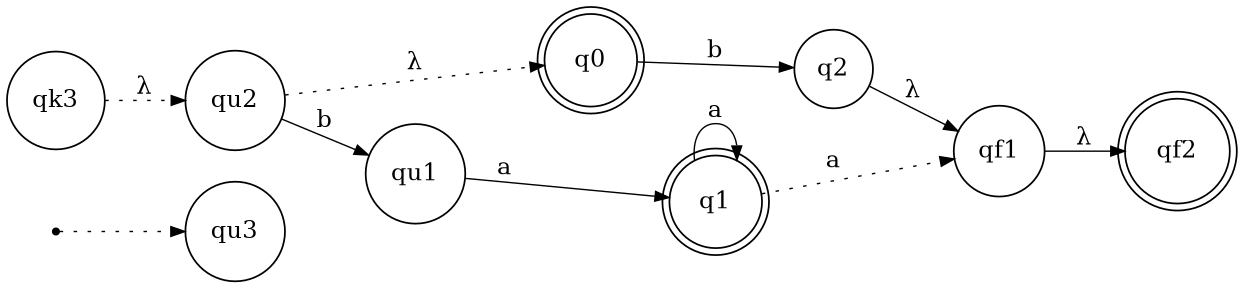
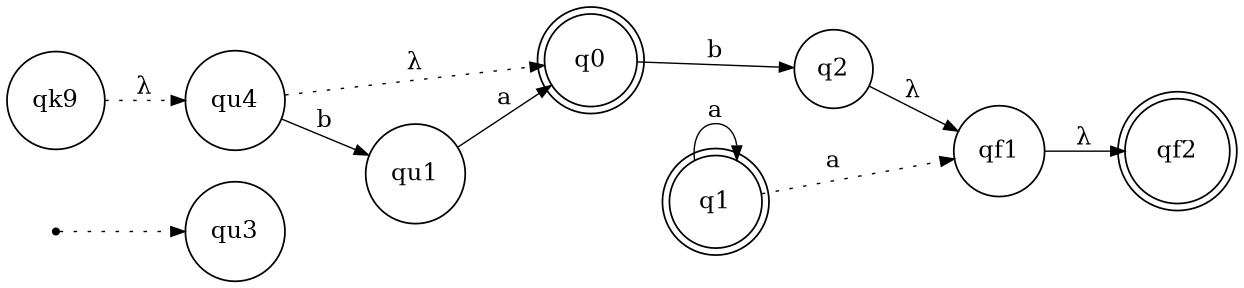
node "qk3": label "qk3" -> "qk9"
node "qu2": label "qu2" -> "qu4"
edge "qu1" -> "q1": now "qu1" -> "q0"
